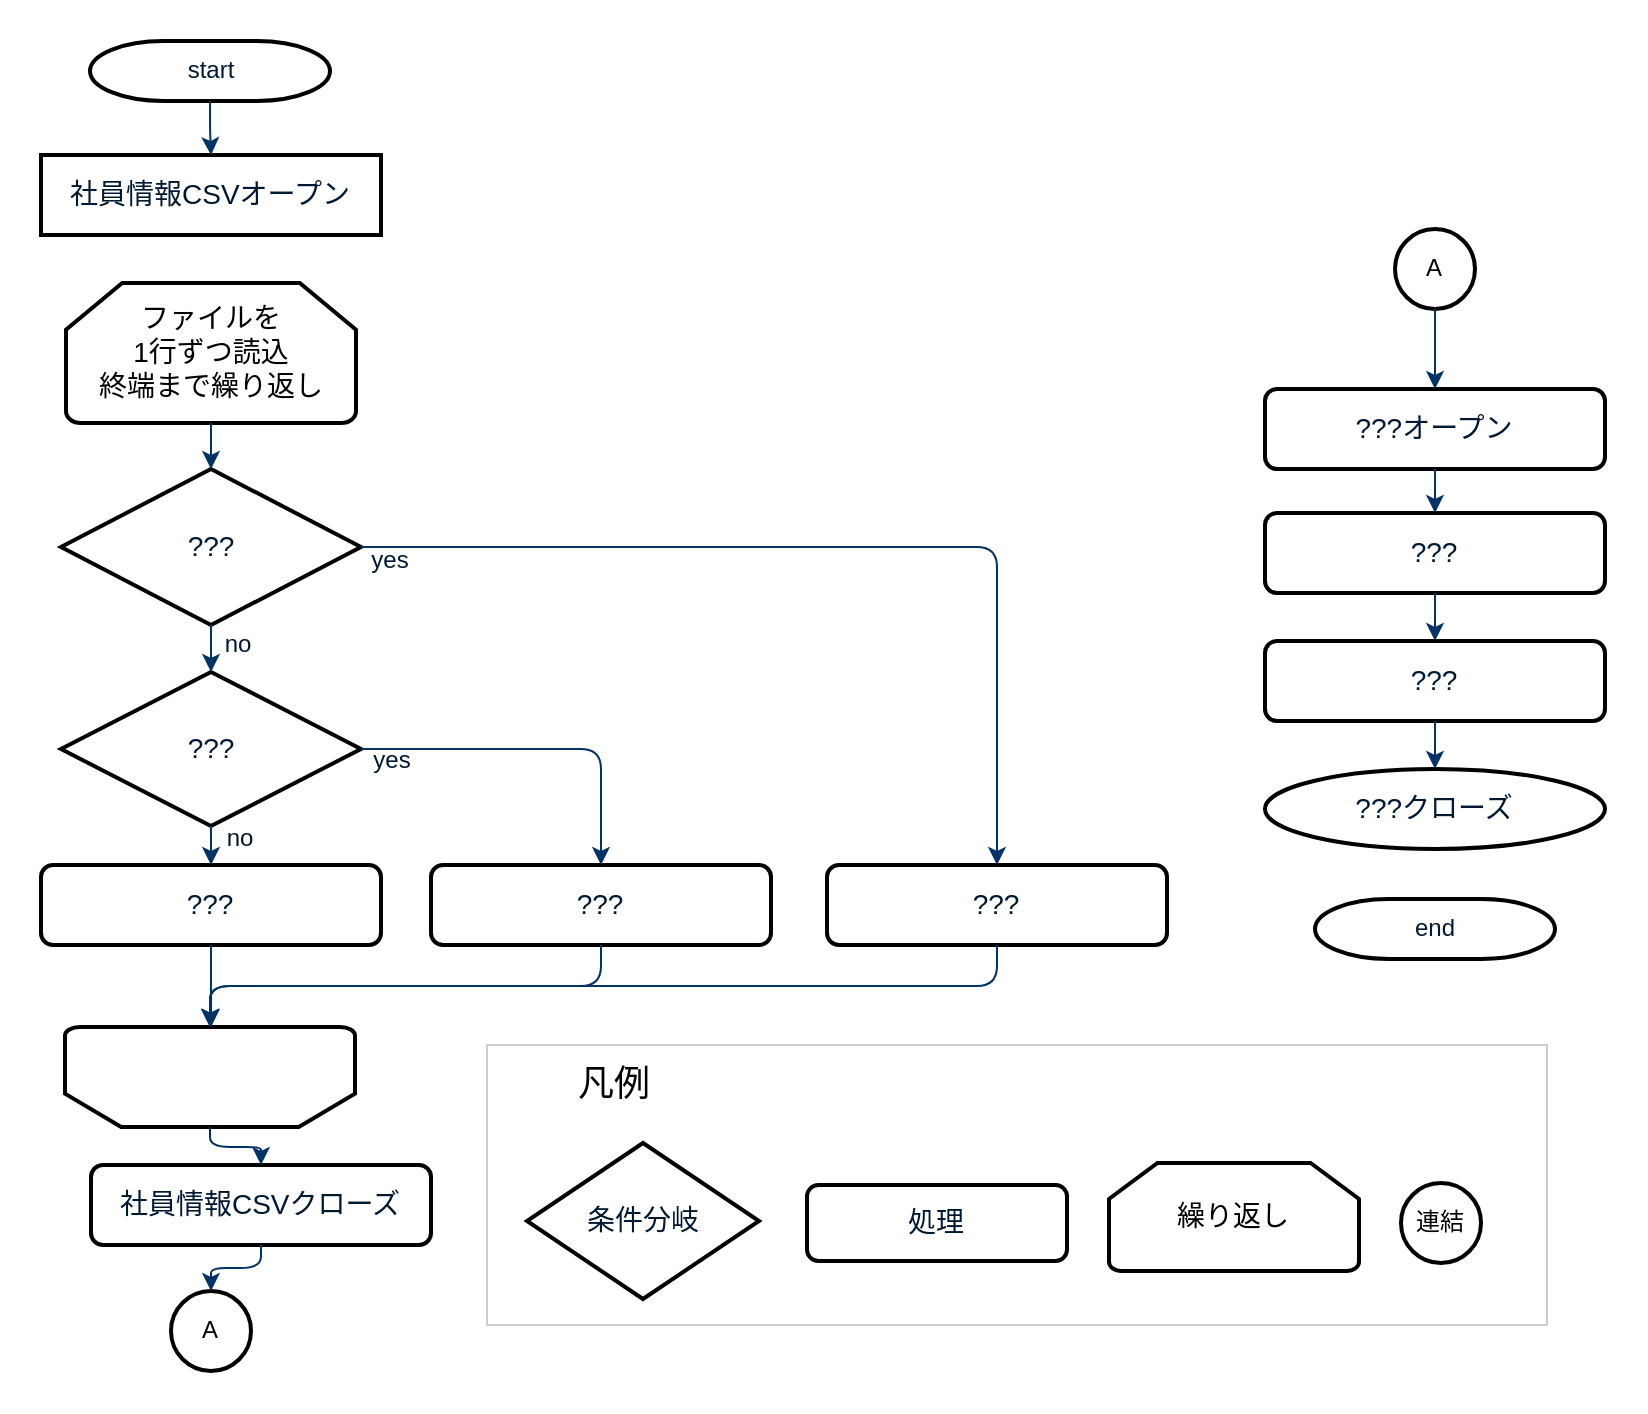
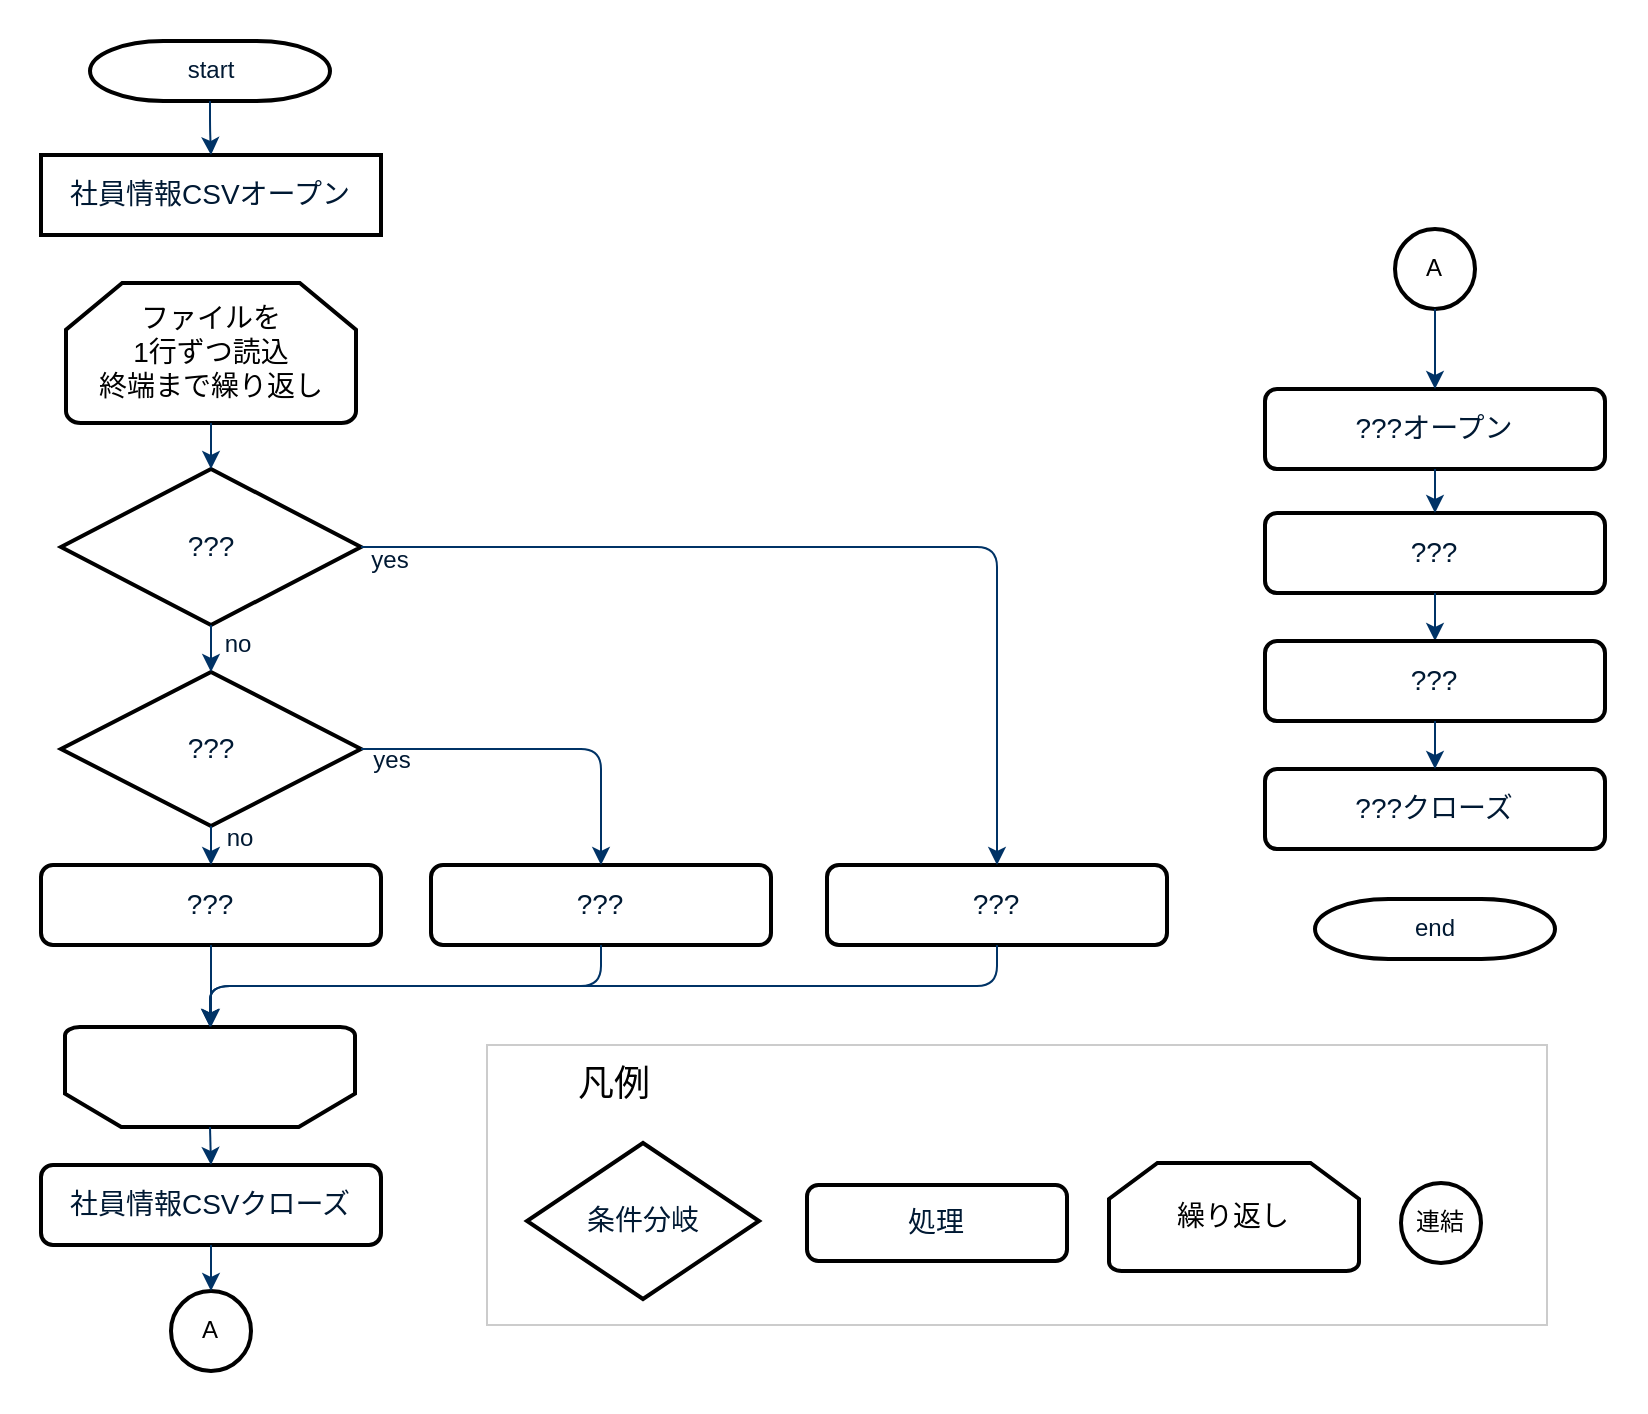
node "???クローズ": shape ellipse -> rounded rectangle
node "社員情報CSVクローズ": moved (261, 1205) -> (211, 1205)
